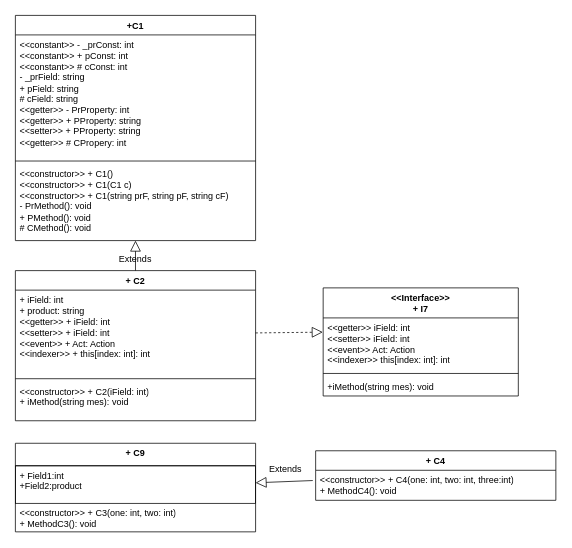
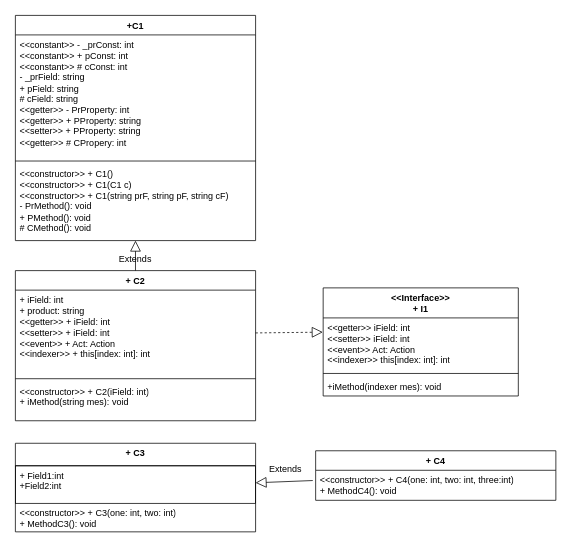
node "<<Interface>> + I7": label "<<Interface>> + I7" -> "<<Interface>> + I1"
node "+iMethod(string mes): void": label "+iMethod(string mes): void" -> "+iMethod(indexer mes): void"
node "+ C9": label "+ C9" -> "+ C3"
node "+ Field1:int +Field2:product": label "+ Field1:int +Field2:product" -> "+ Field1:int +Field2:int"
